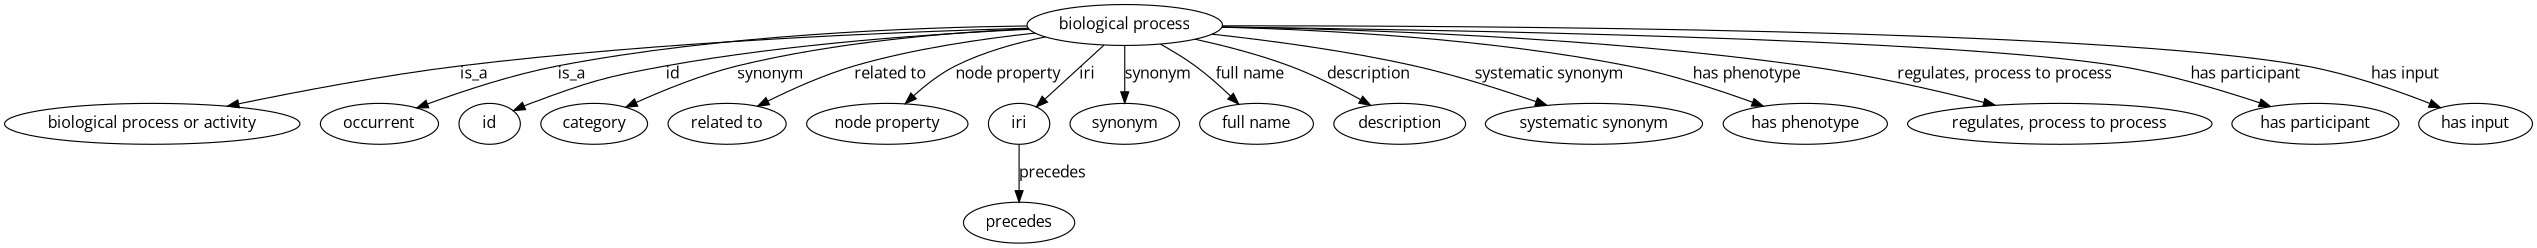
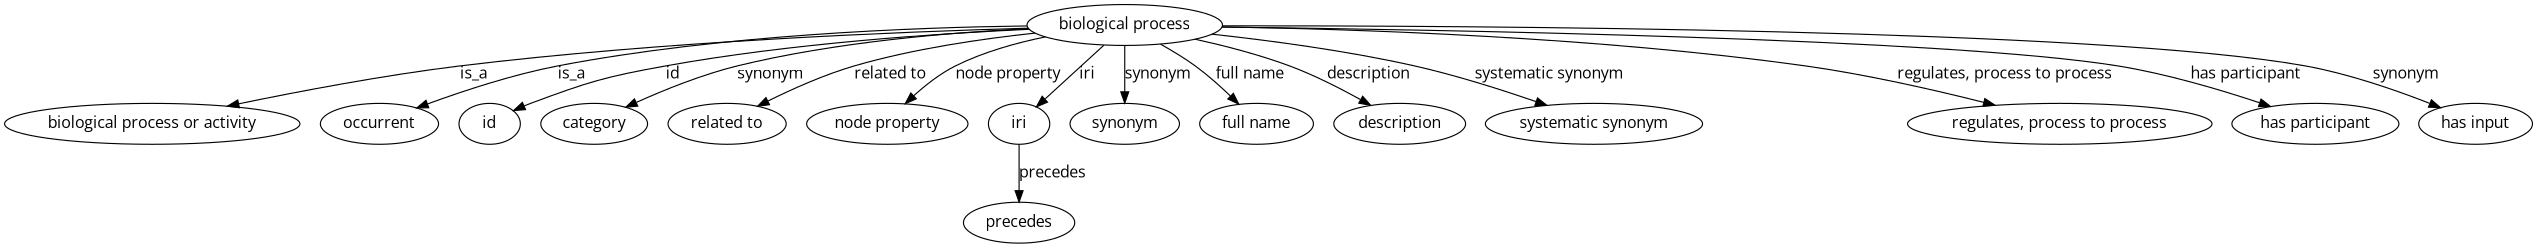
edge "biological process" -> "has input": label "has input" -> "synonym"
node "has phenotype": removed
